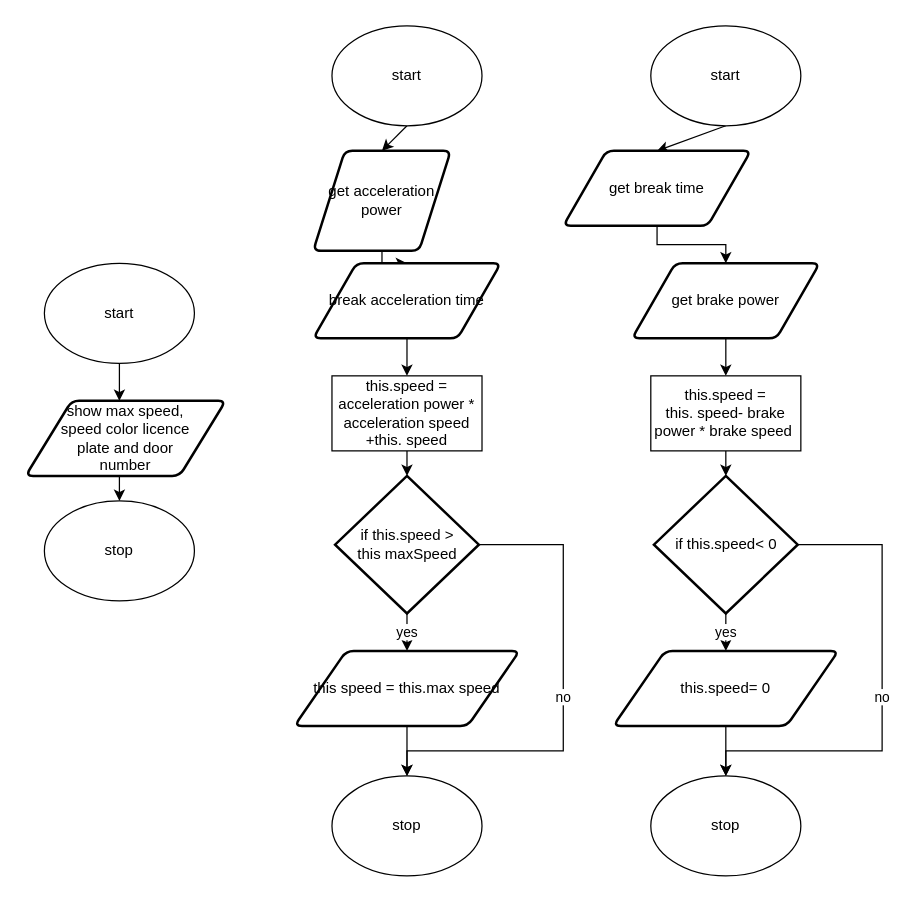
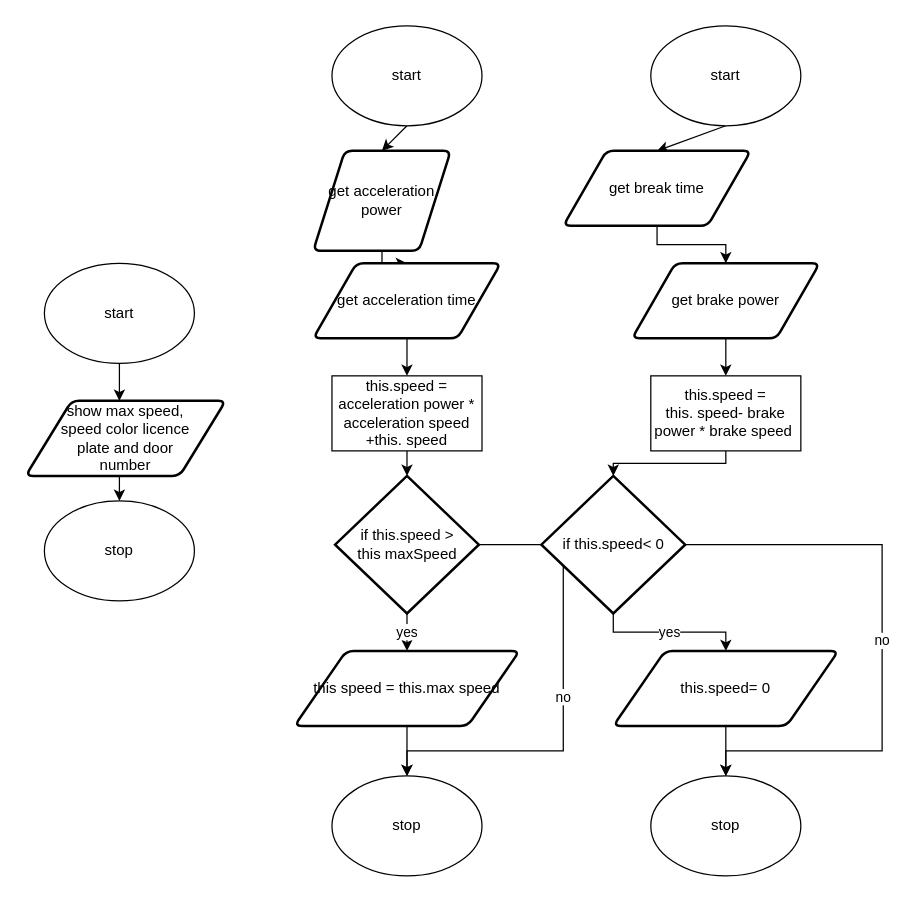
node "break acceleration time": label "break acceleration time" -> "get acceleration time"
node "if this.speed< 0": moved (726, 544) -> (613, 544)
